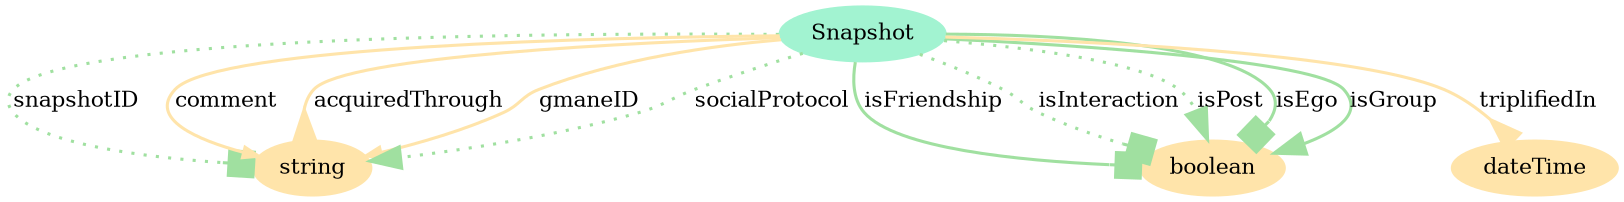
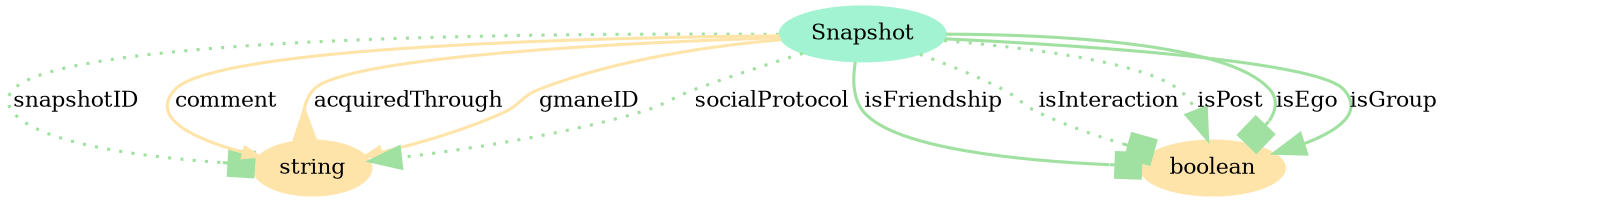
node "dateTime": removed
